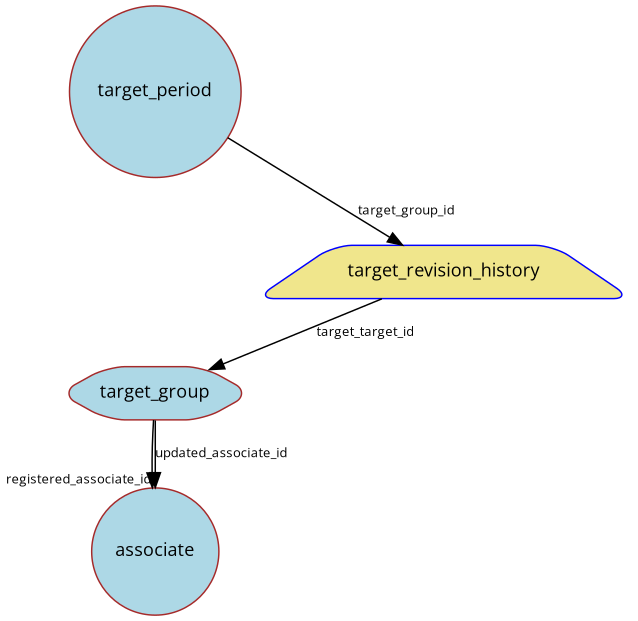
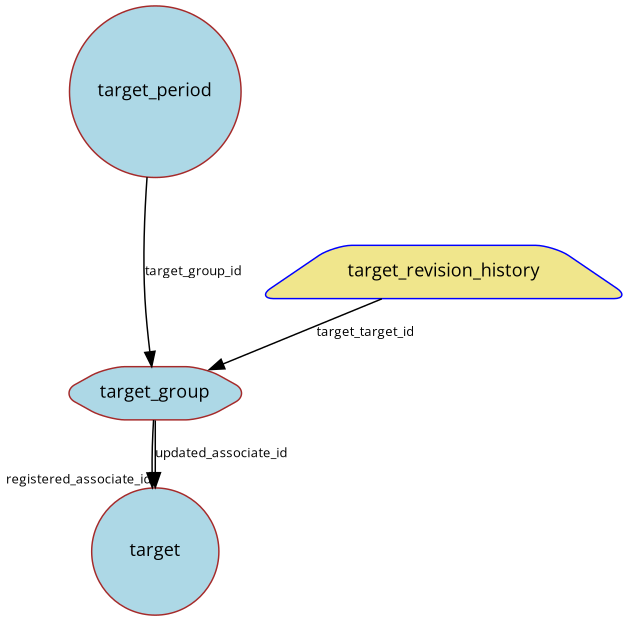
edge "target_period" -> "target_revision_history": now "target_period" -> "target_group"
node "associate": label "associate" -> "target"
